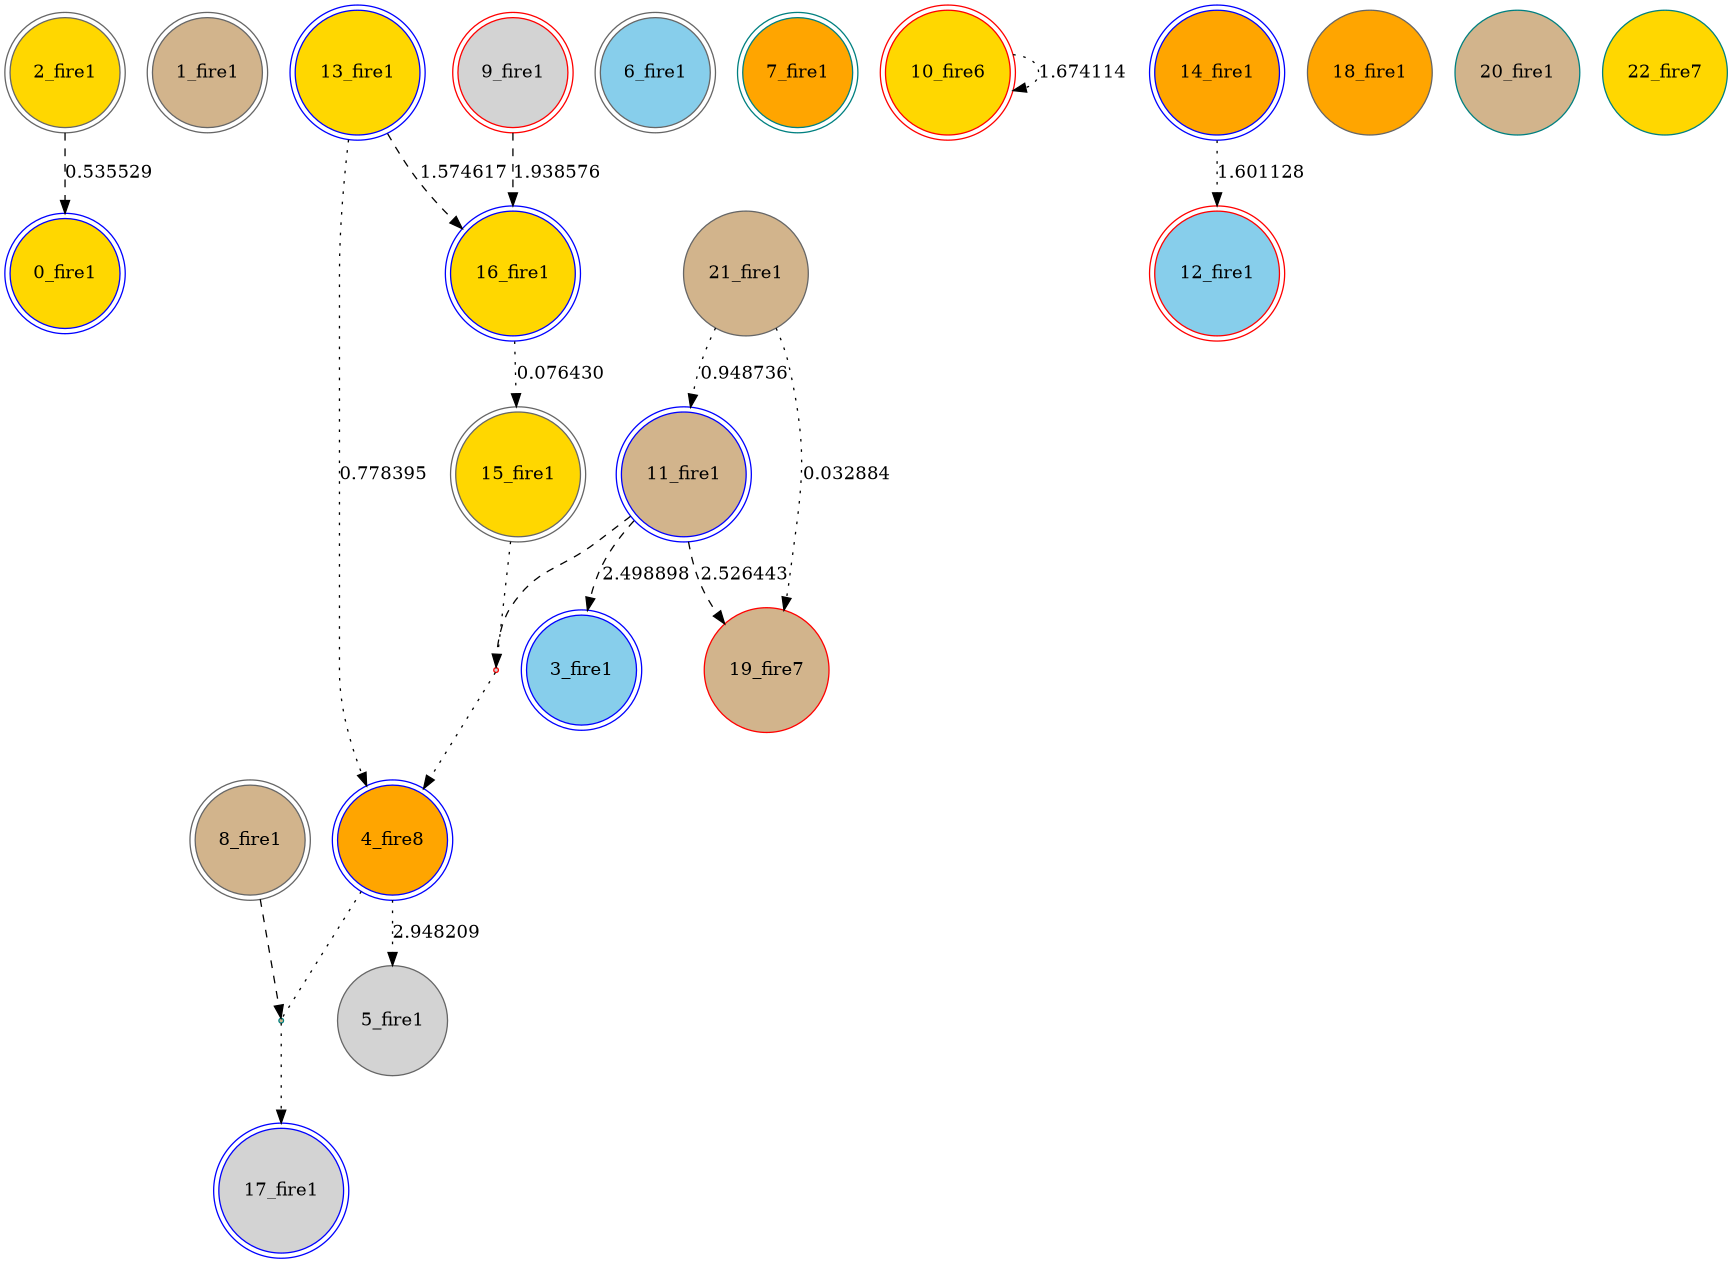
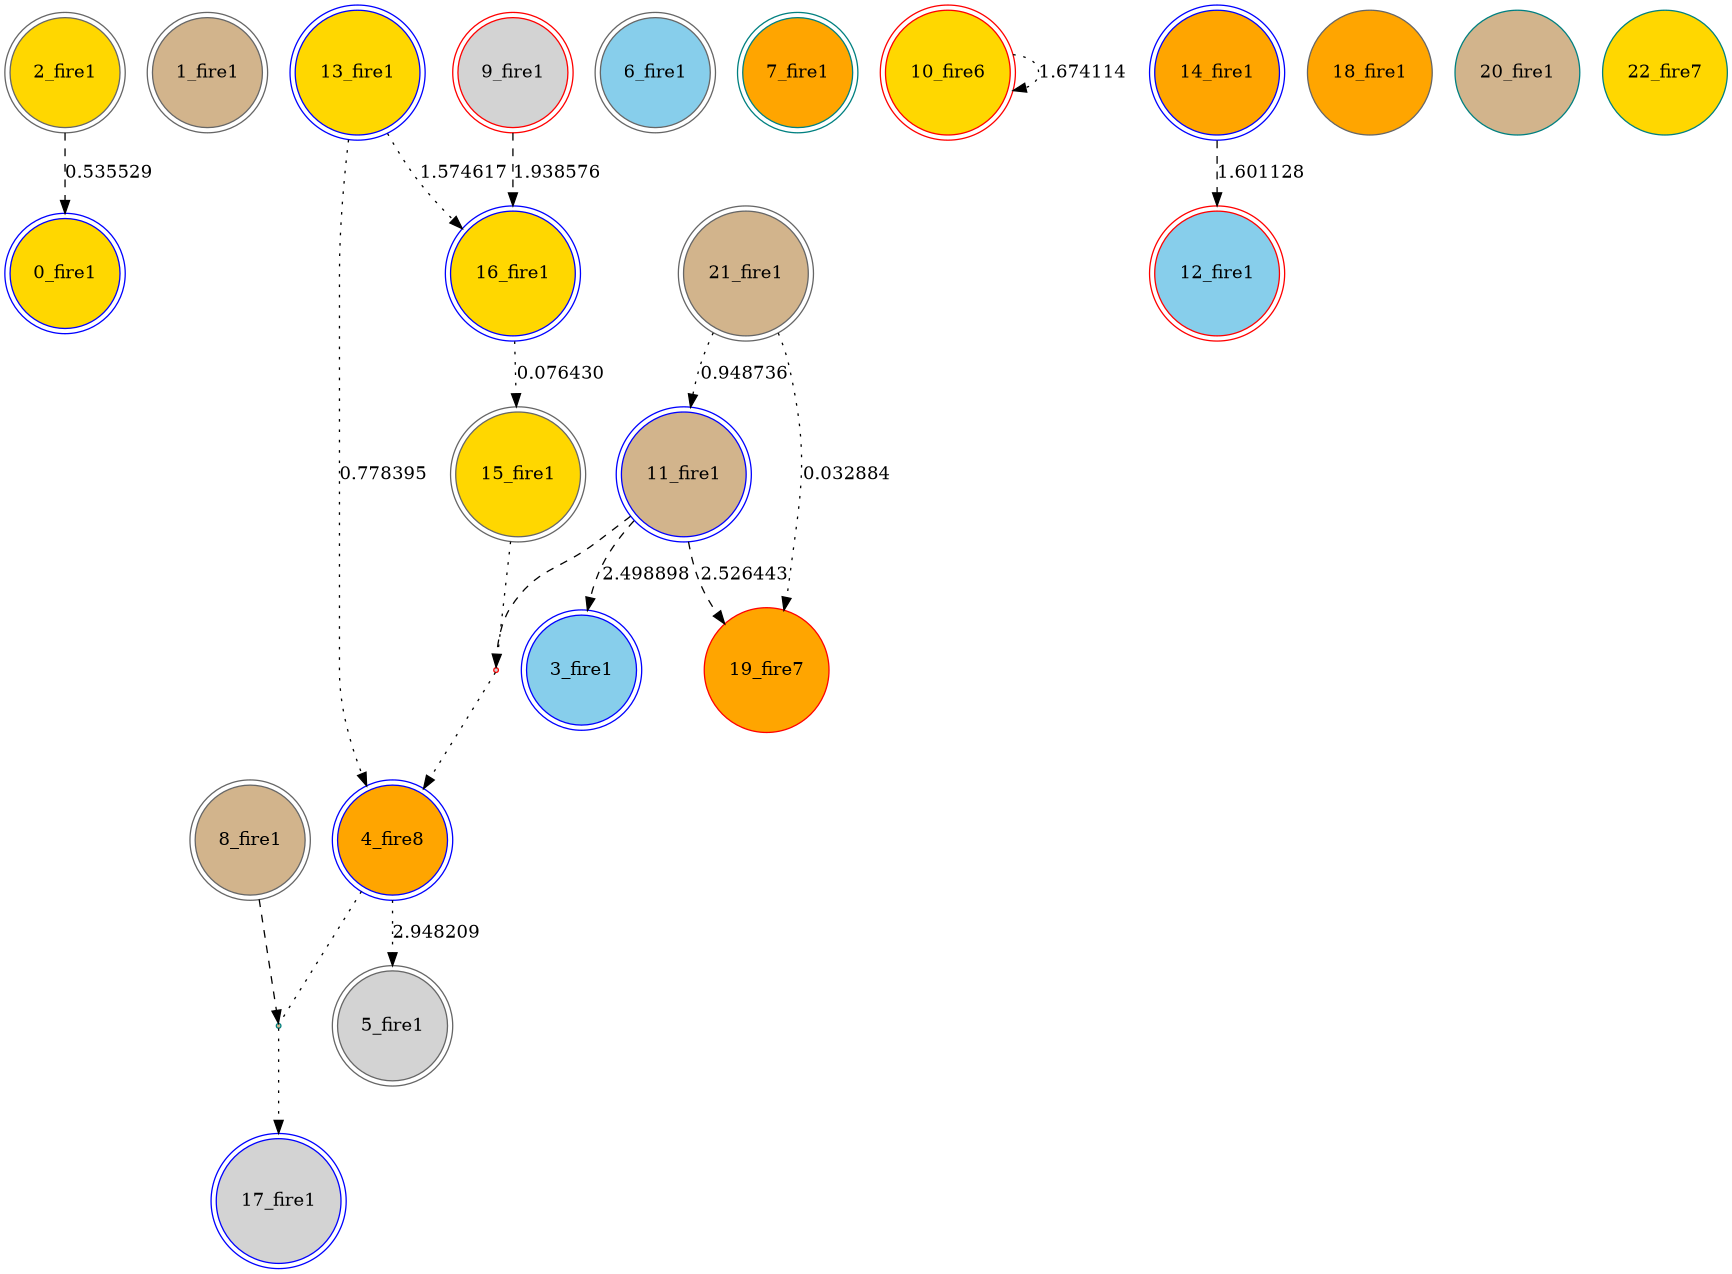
edge "14_fire1" -> "12_fire1": style dotted -> dashed
edge "13_fire1" -> "16_fire1": style dashed -> dotted
node "21_fire1": shape circle -> doublecircle
node "19_fire7": fillcolor tan -> orange
node "5_fire1": shape circle -> doublecircle
